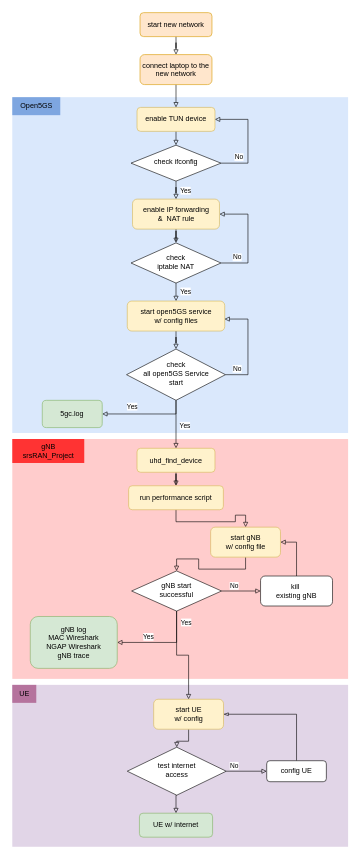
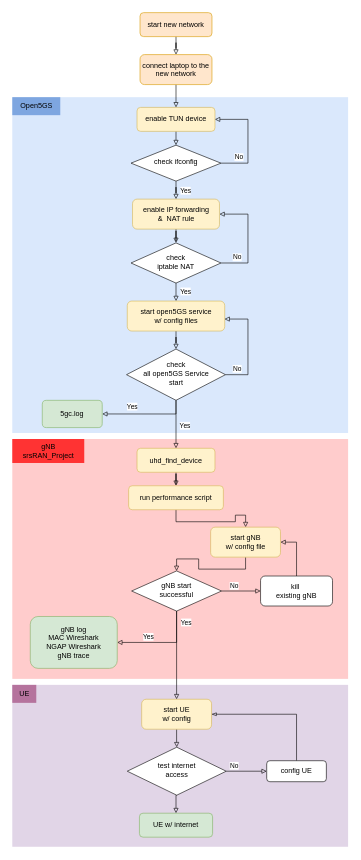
node "start UE w/ config": moved (189, 714) -> (177, 714)
